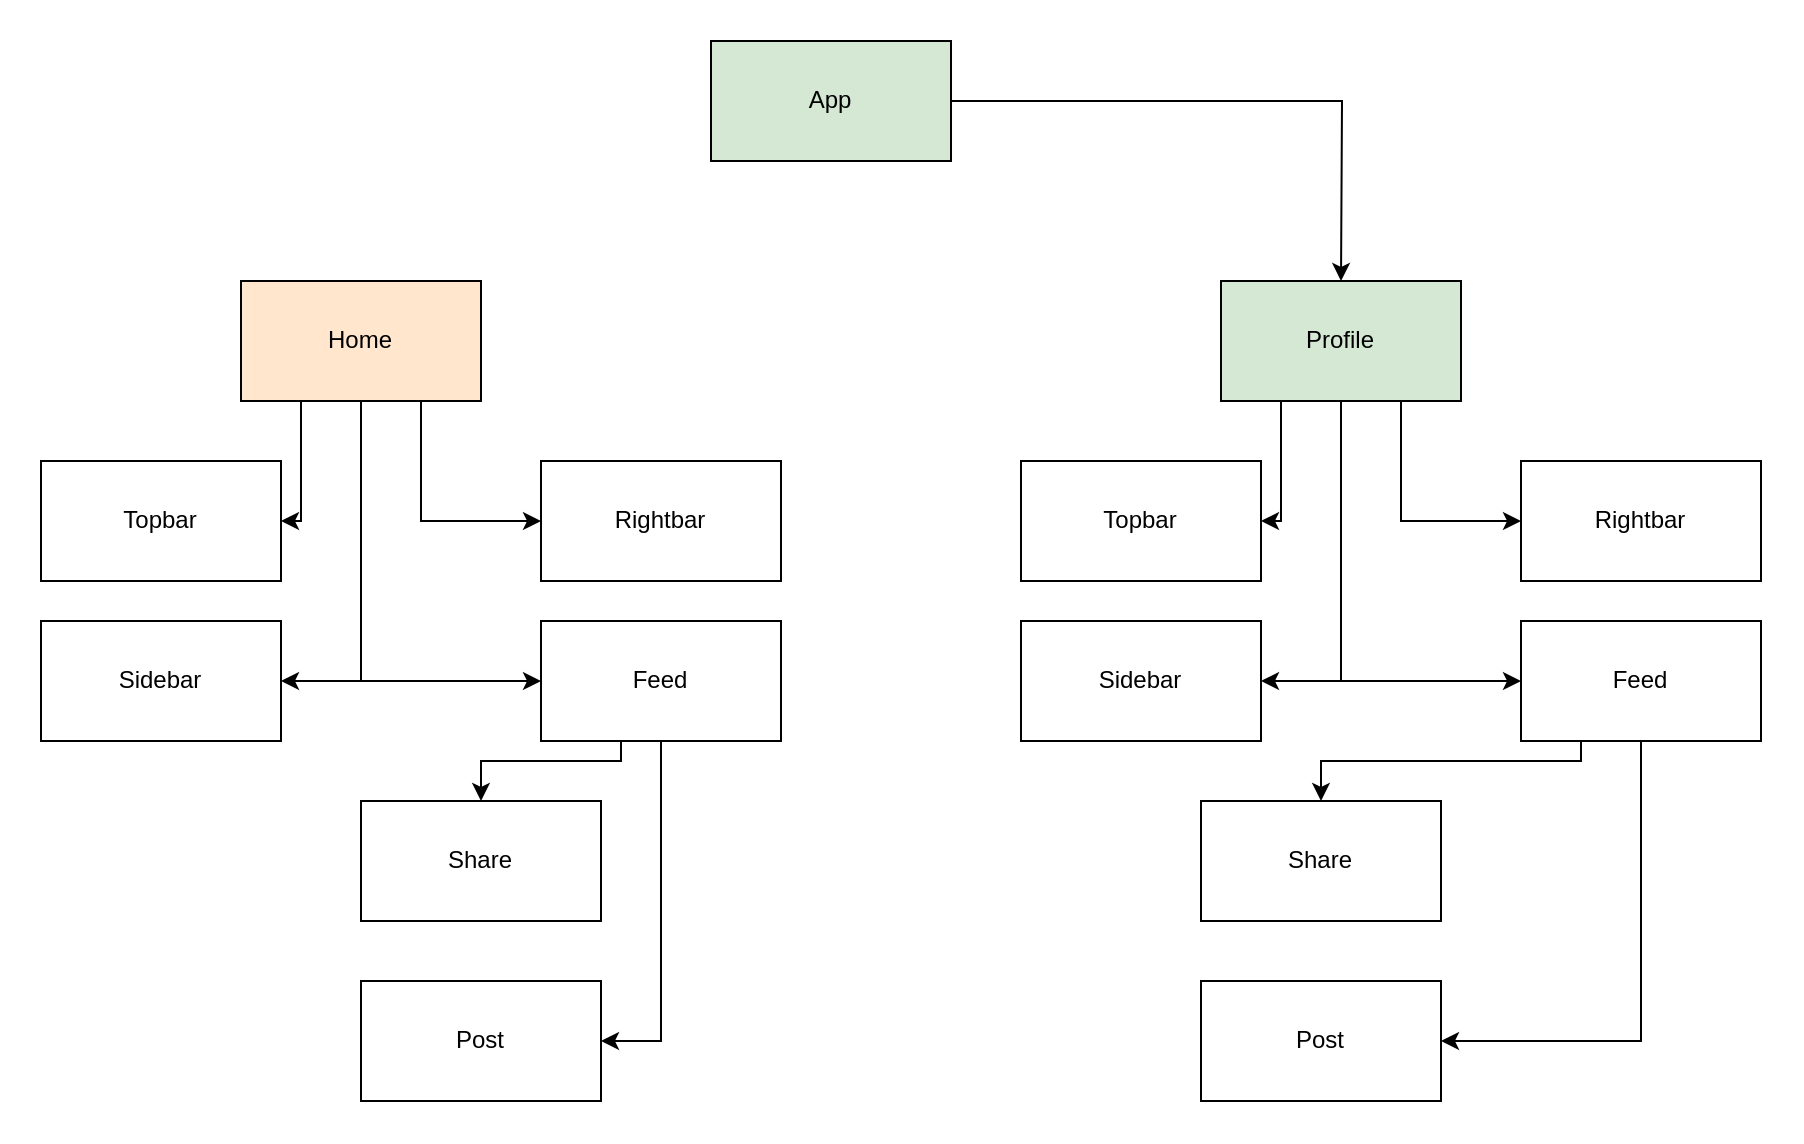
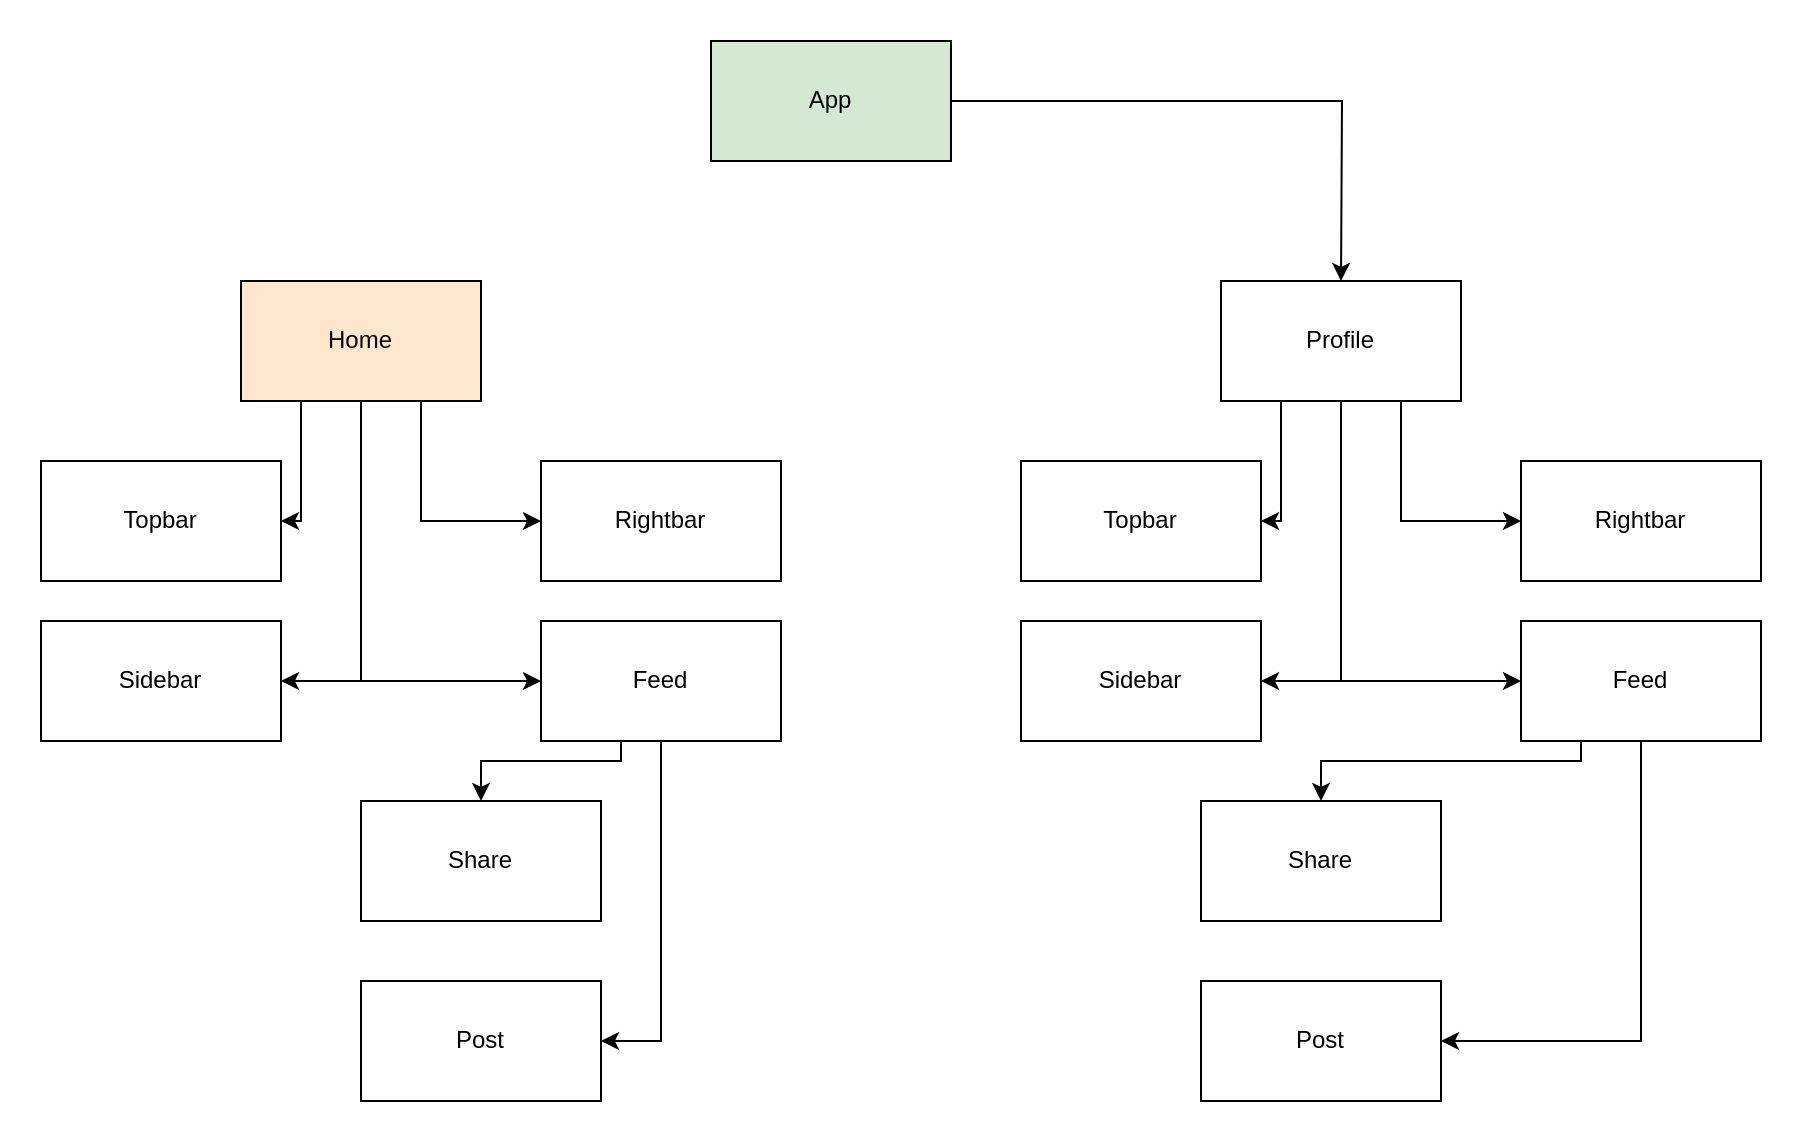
node "Profile": fillcolor #d5e8d4 -> #ffffff
